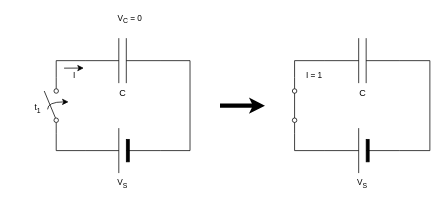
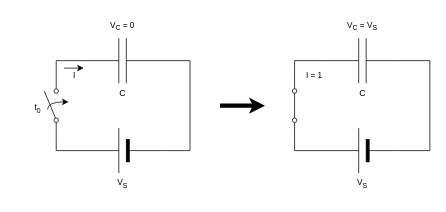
node "VC = 0": moved (130, 19) -> (123, 27)
node "VC = VS": added
node "t1": label "t1" -> "t0"
